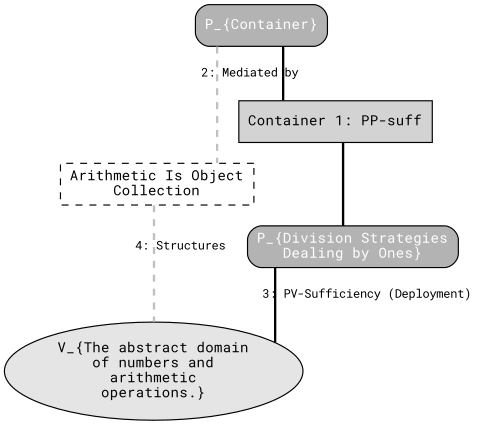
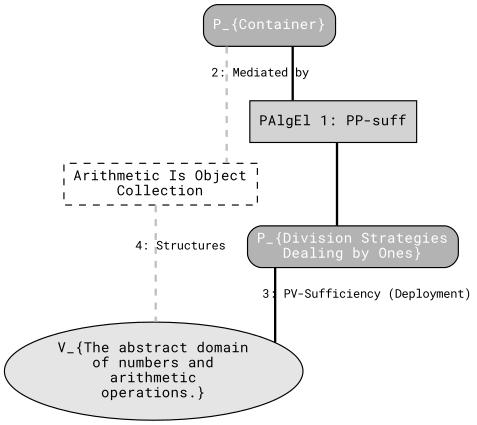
node "Container 1: PP-suff": label "Container 1: PP-suff" -> "PAlgEl 1: PP-suff"
